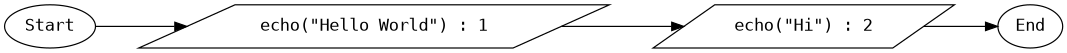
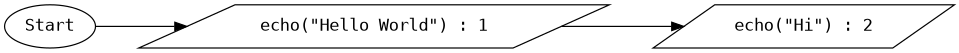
node "End": removed
